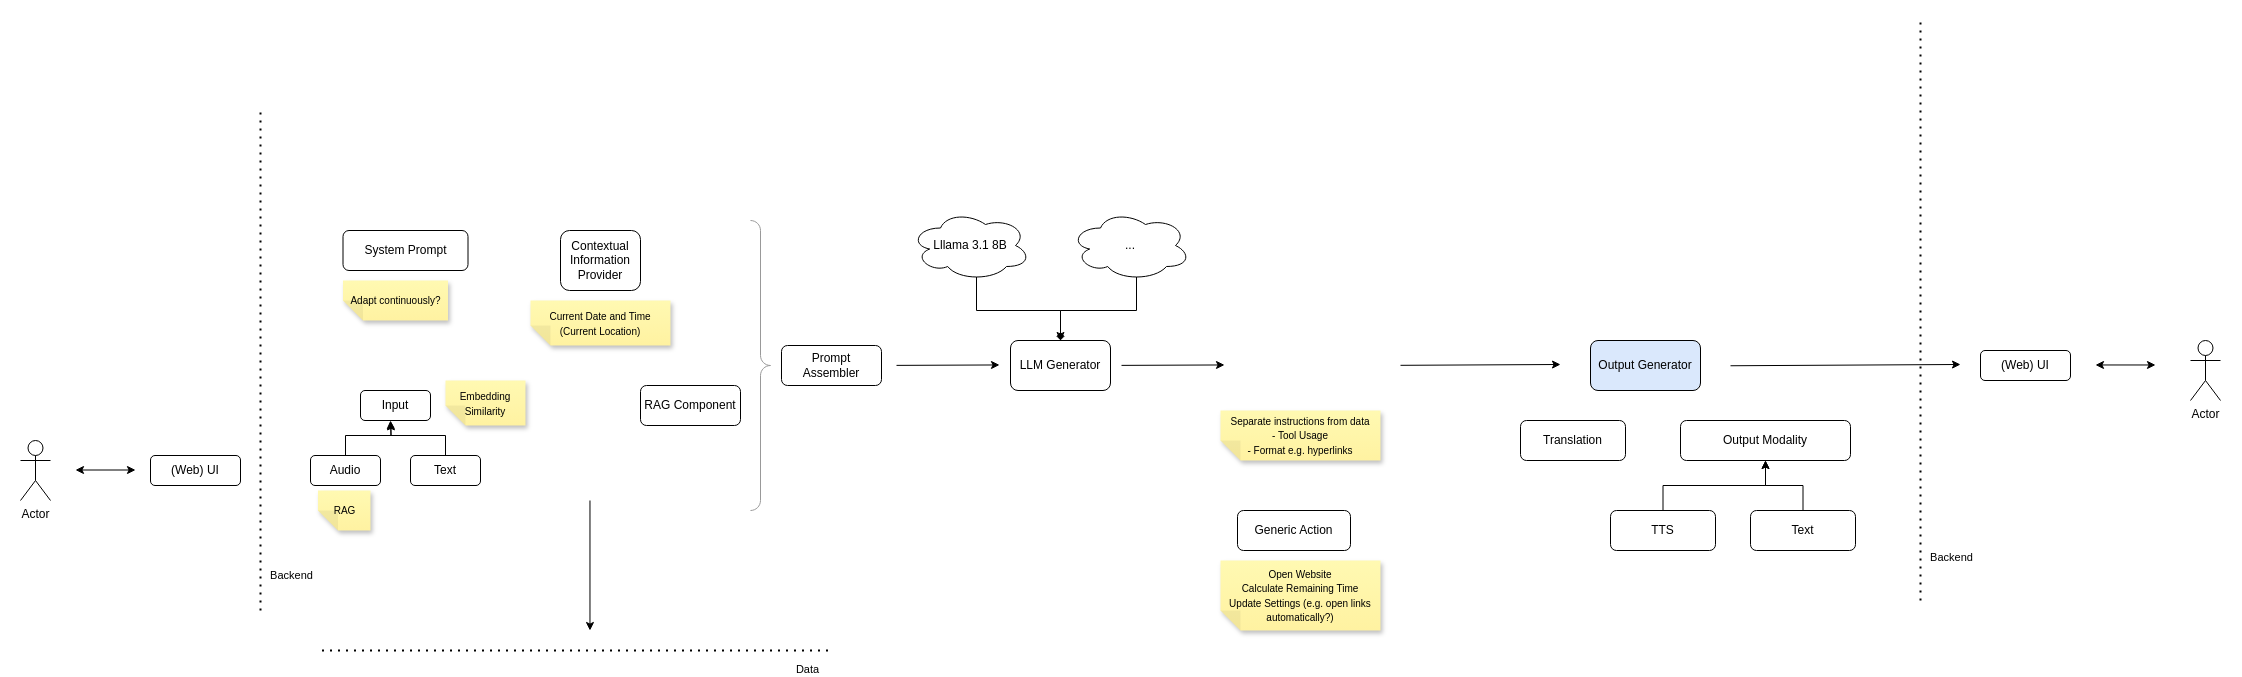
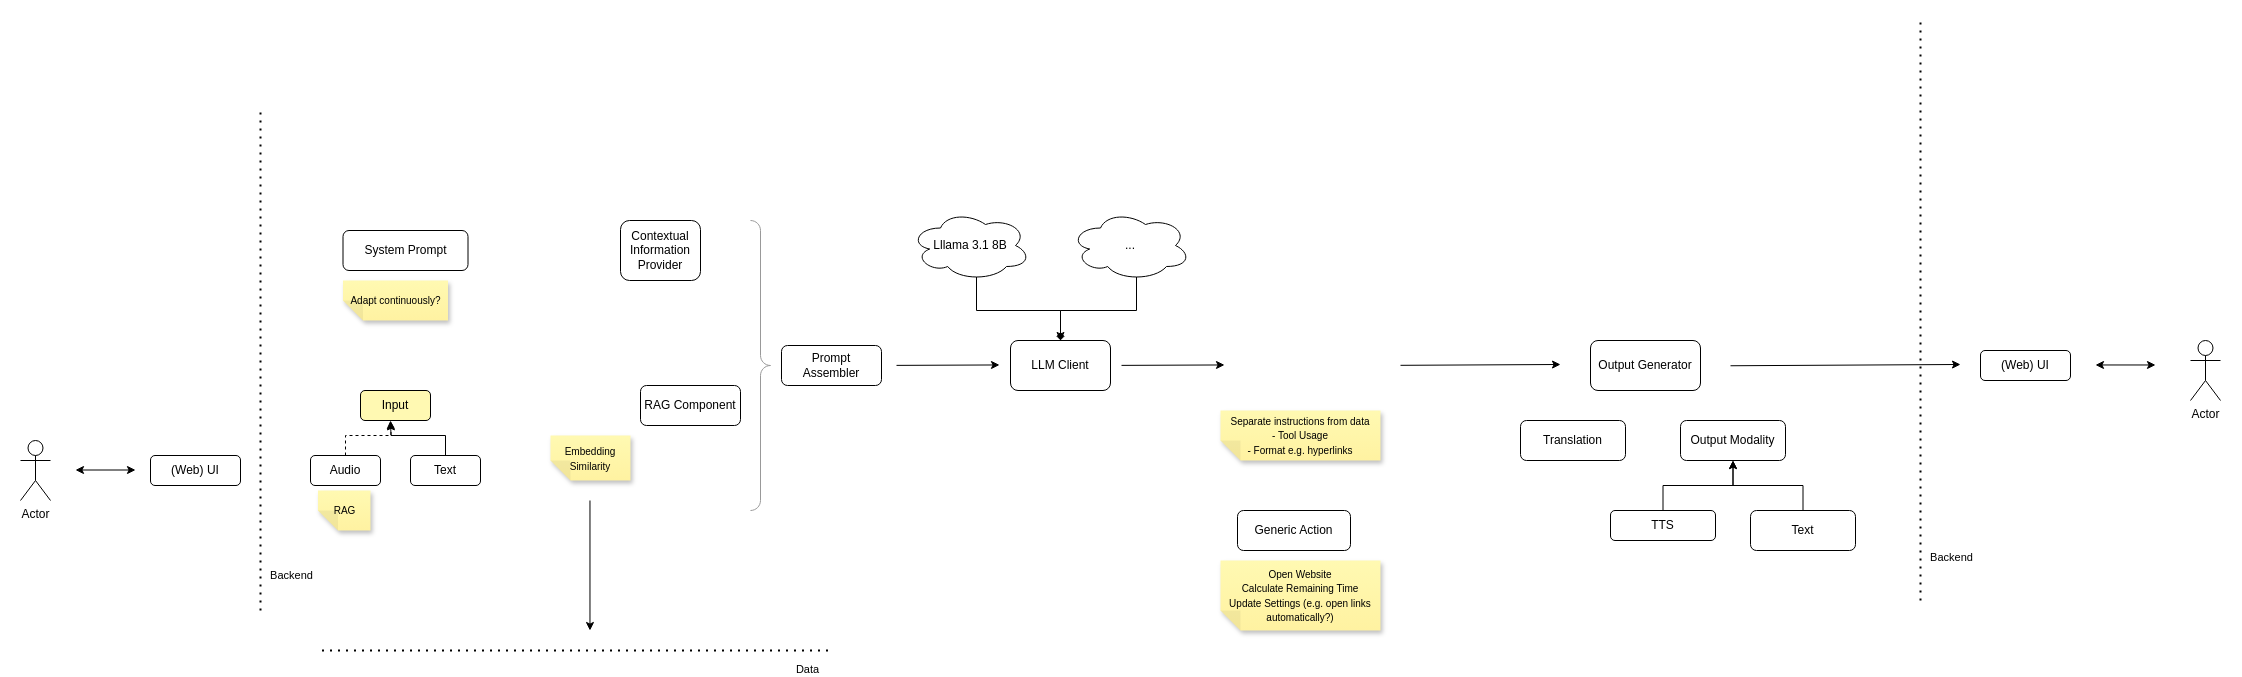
node "Contextual Information Provider": moved (601, 261) -> (661, 251)
node "Current Date and Time (Current Location)": removed
node "LLM Generator": label "LLM Generator" -> "LLM Client"
node "Output Generator": fillcolor #dae8fc -> #ffffff
node "Embedding Similarity": moved (486, 403) -> (591, 458)
node "Input": fillcolor #ffffff -> #fff9b2
edge "Audio" -> "Input": style solid -> dashed
node "Output Modality": size 170x40 -> 105x40
node "TTS": size 105x40 -> 105x30
